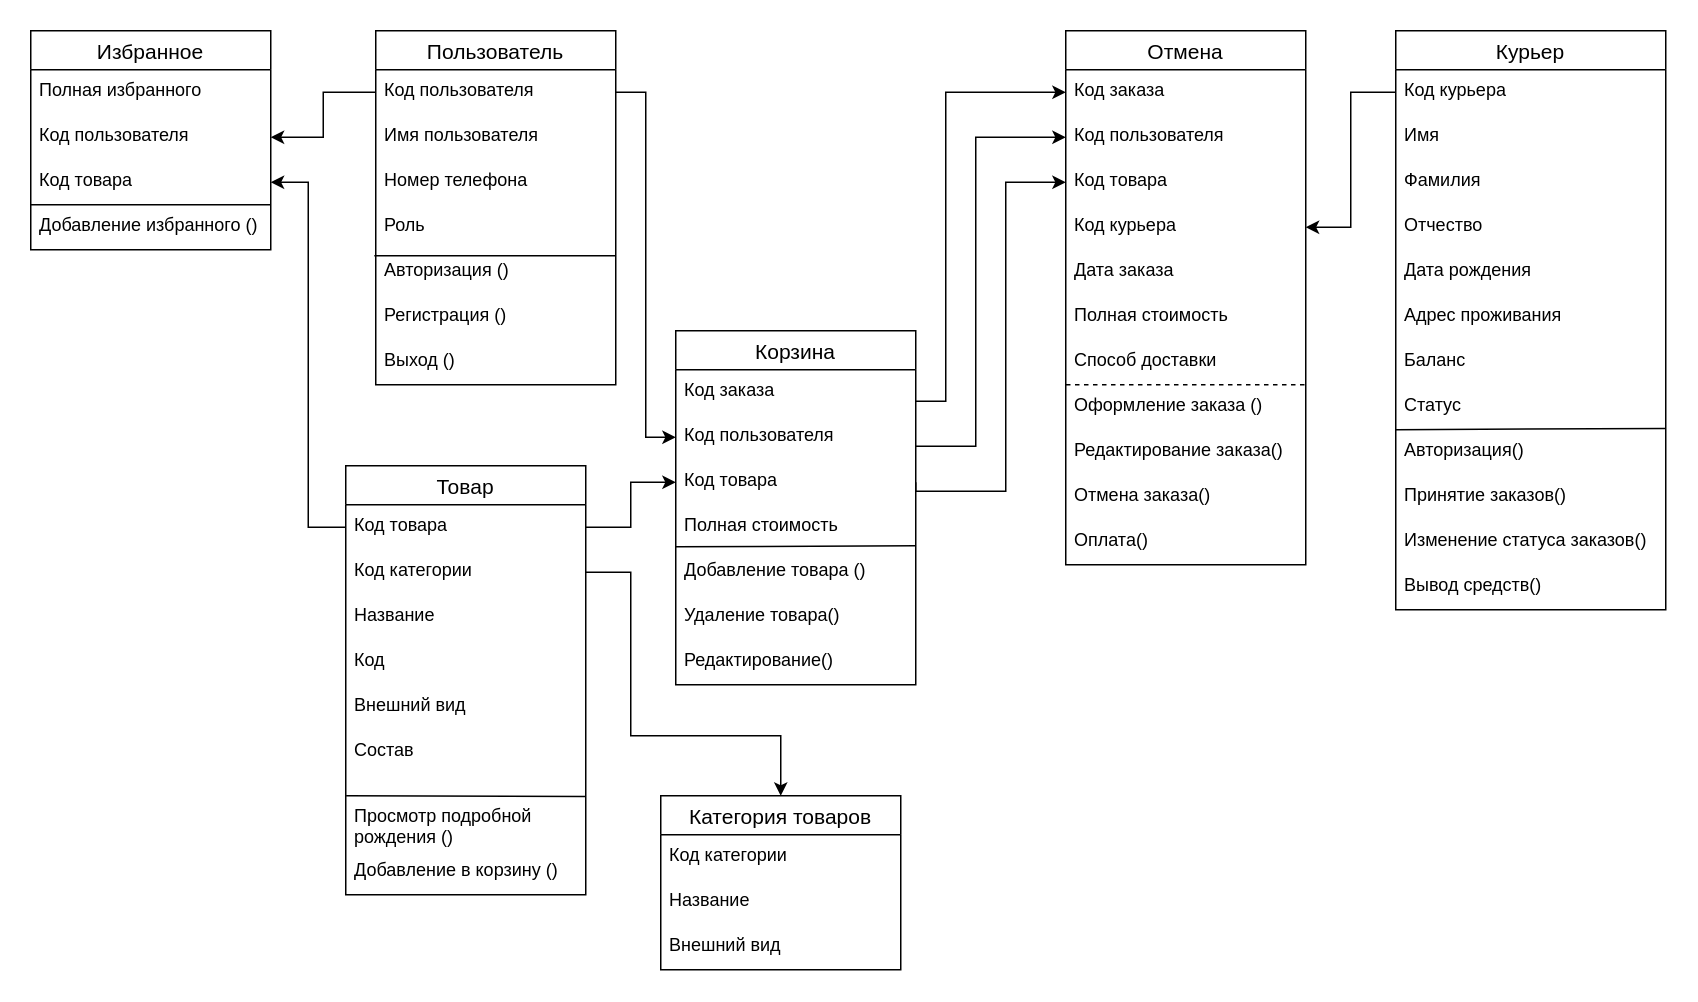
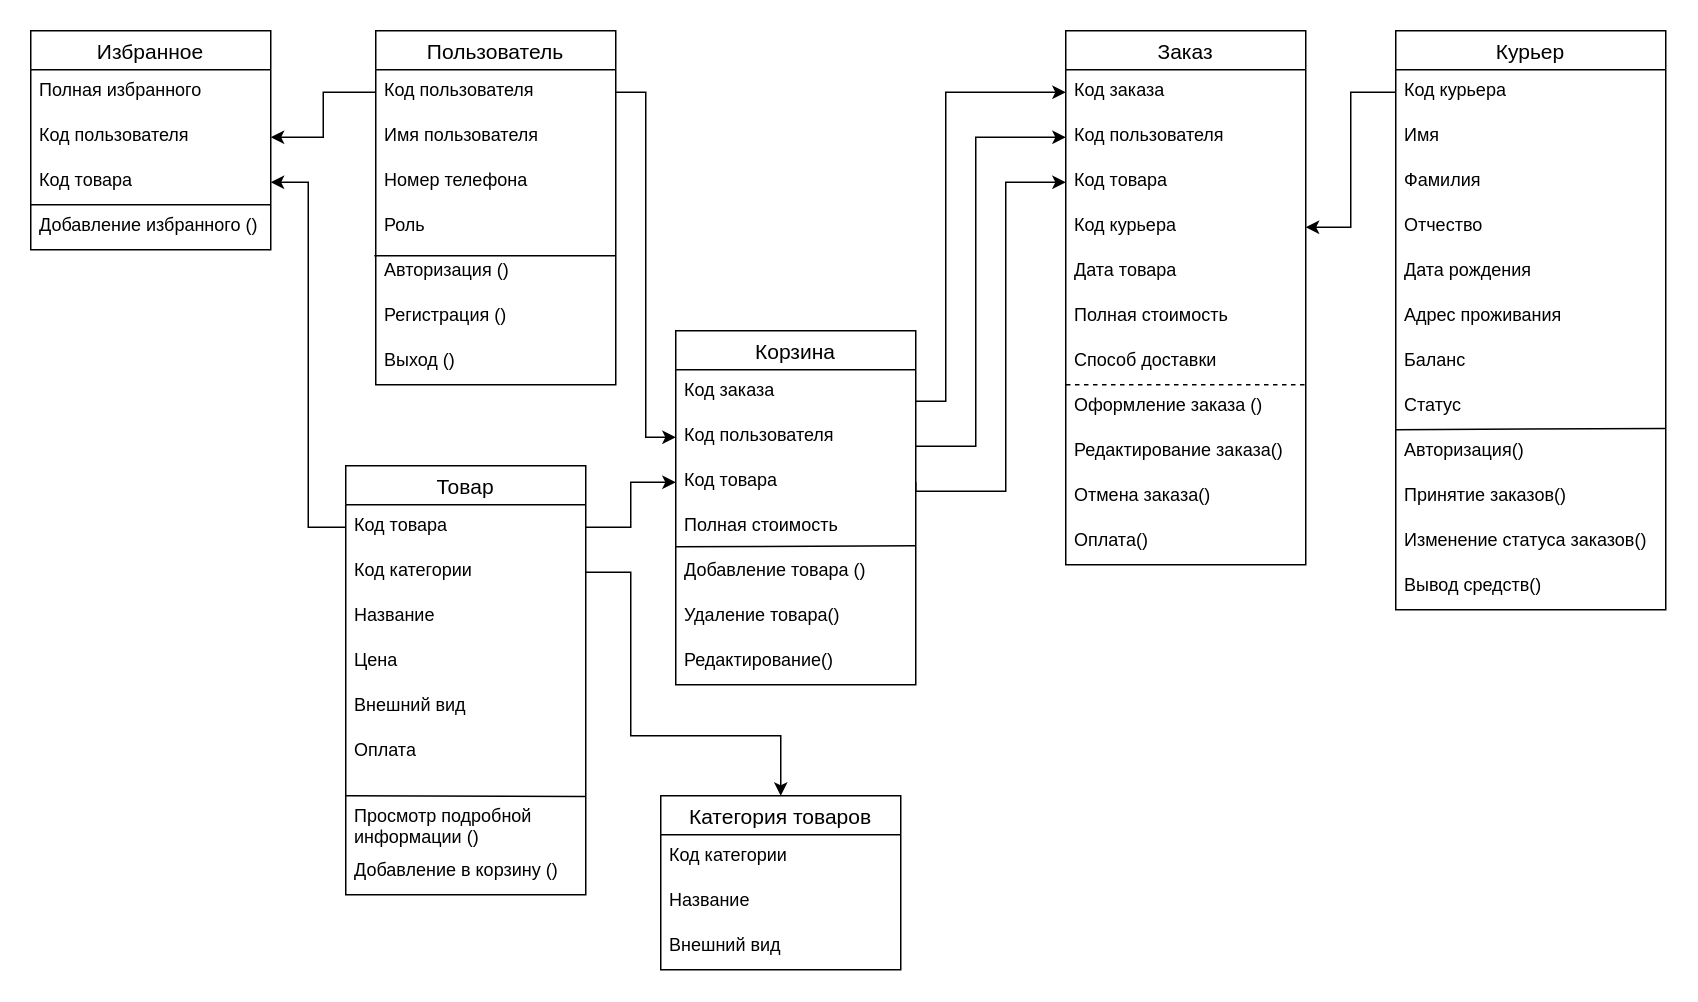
node "Отмена": label "Отмена" -> "Заказ"
node "Дата заказа": label "Дата заказа" -> "Дата товара"
node "Код": label "Код" -> "Цена"
node "Состав": label "Состав" -> "Оплата"
node "Просмотр подробной рождения ()": label "Просмотр подробной рождения ()" -> "Просмотр подробной информации ()"
